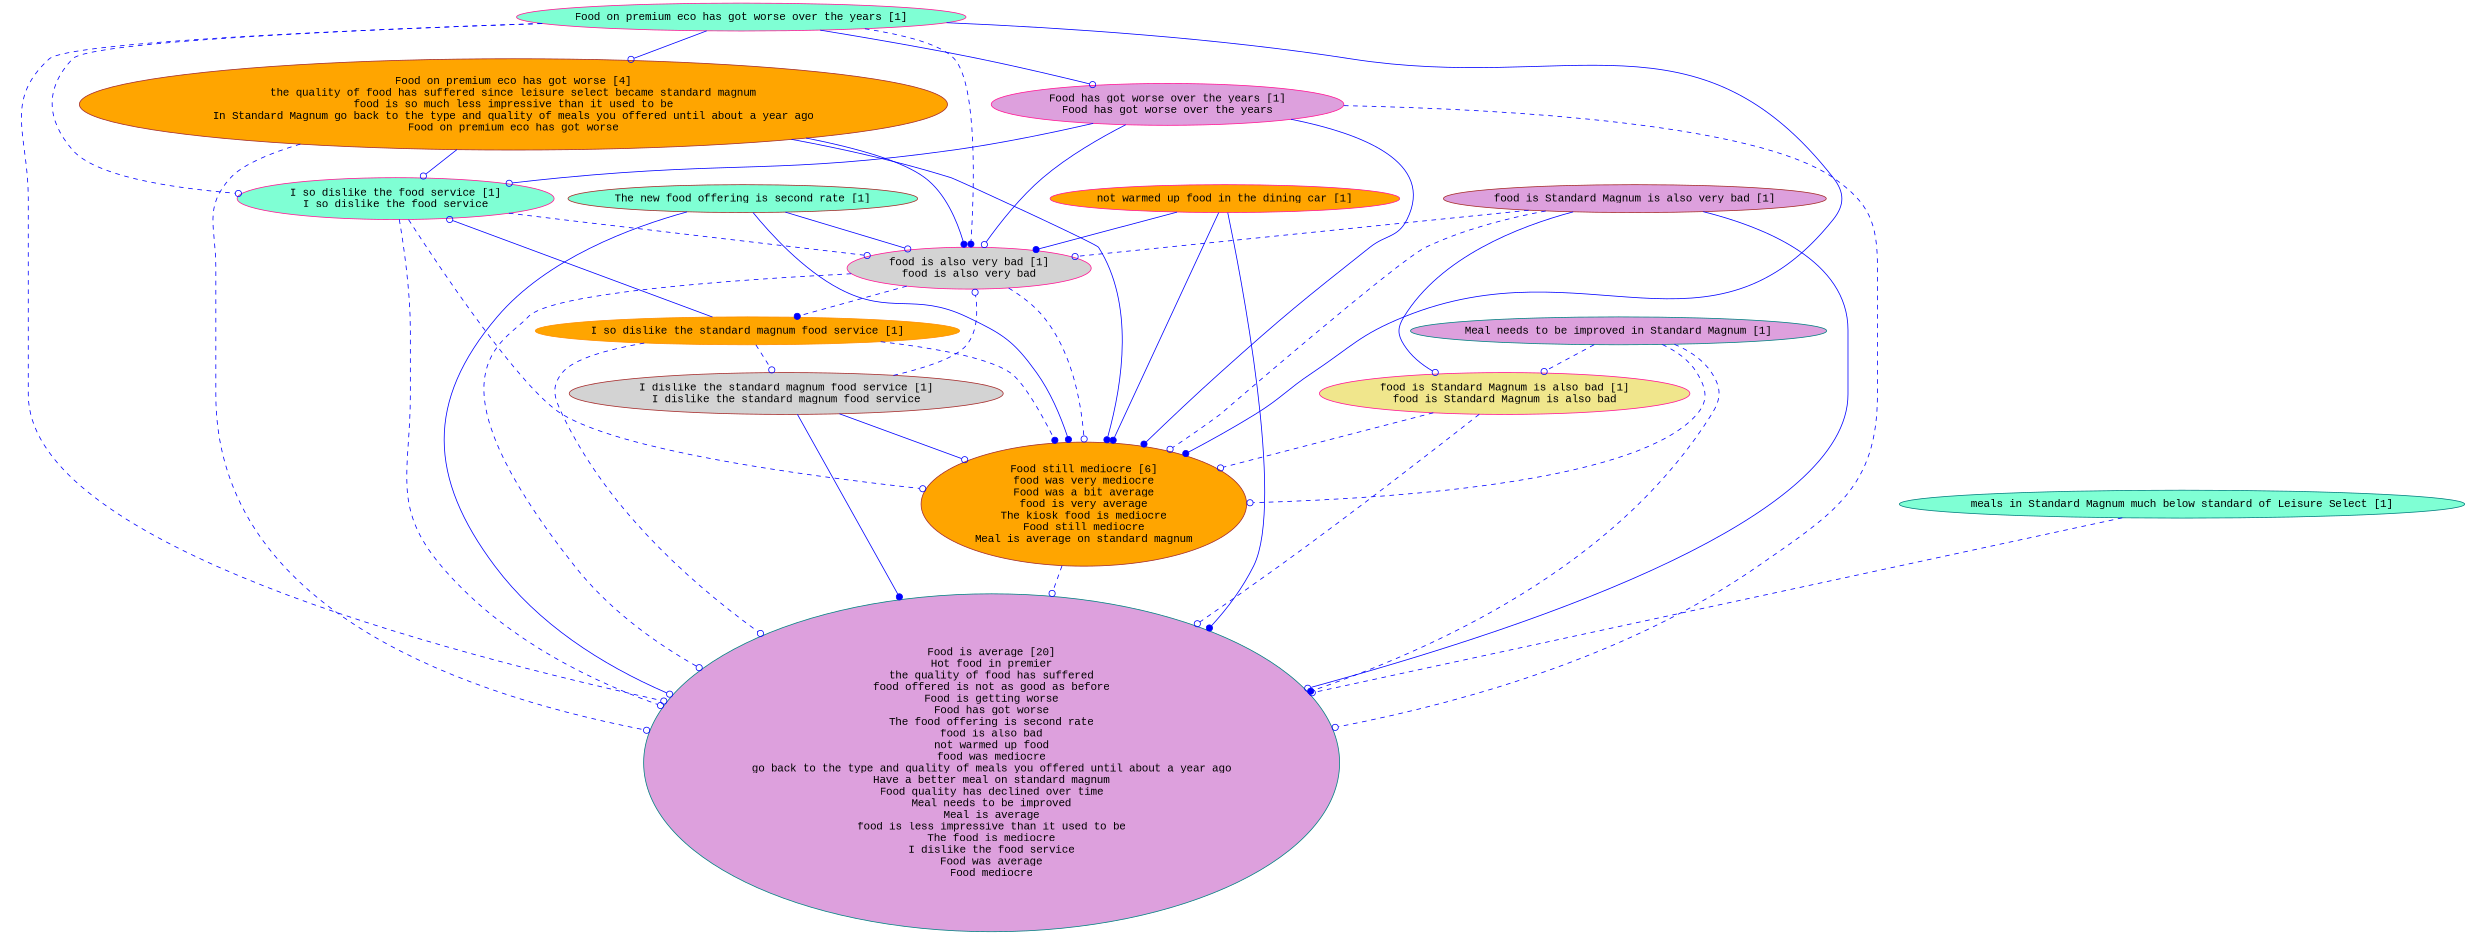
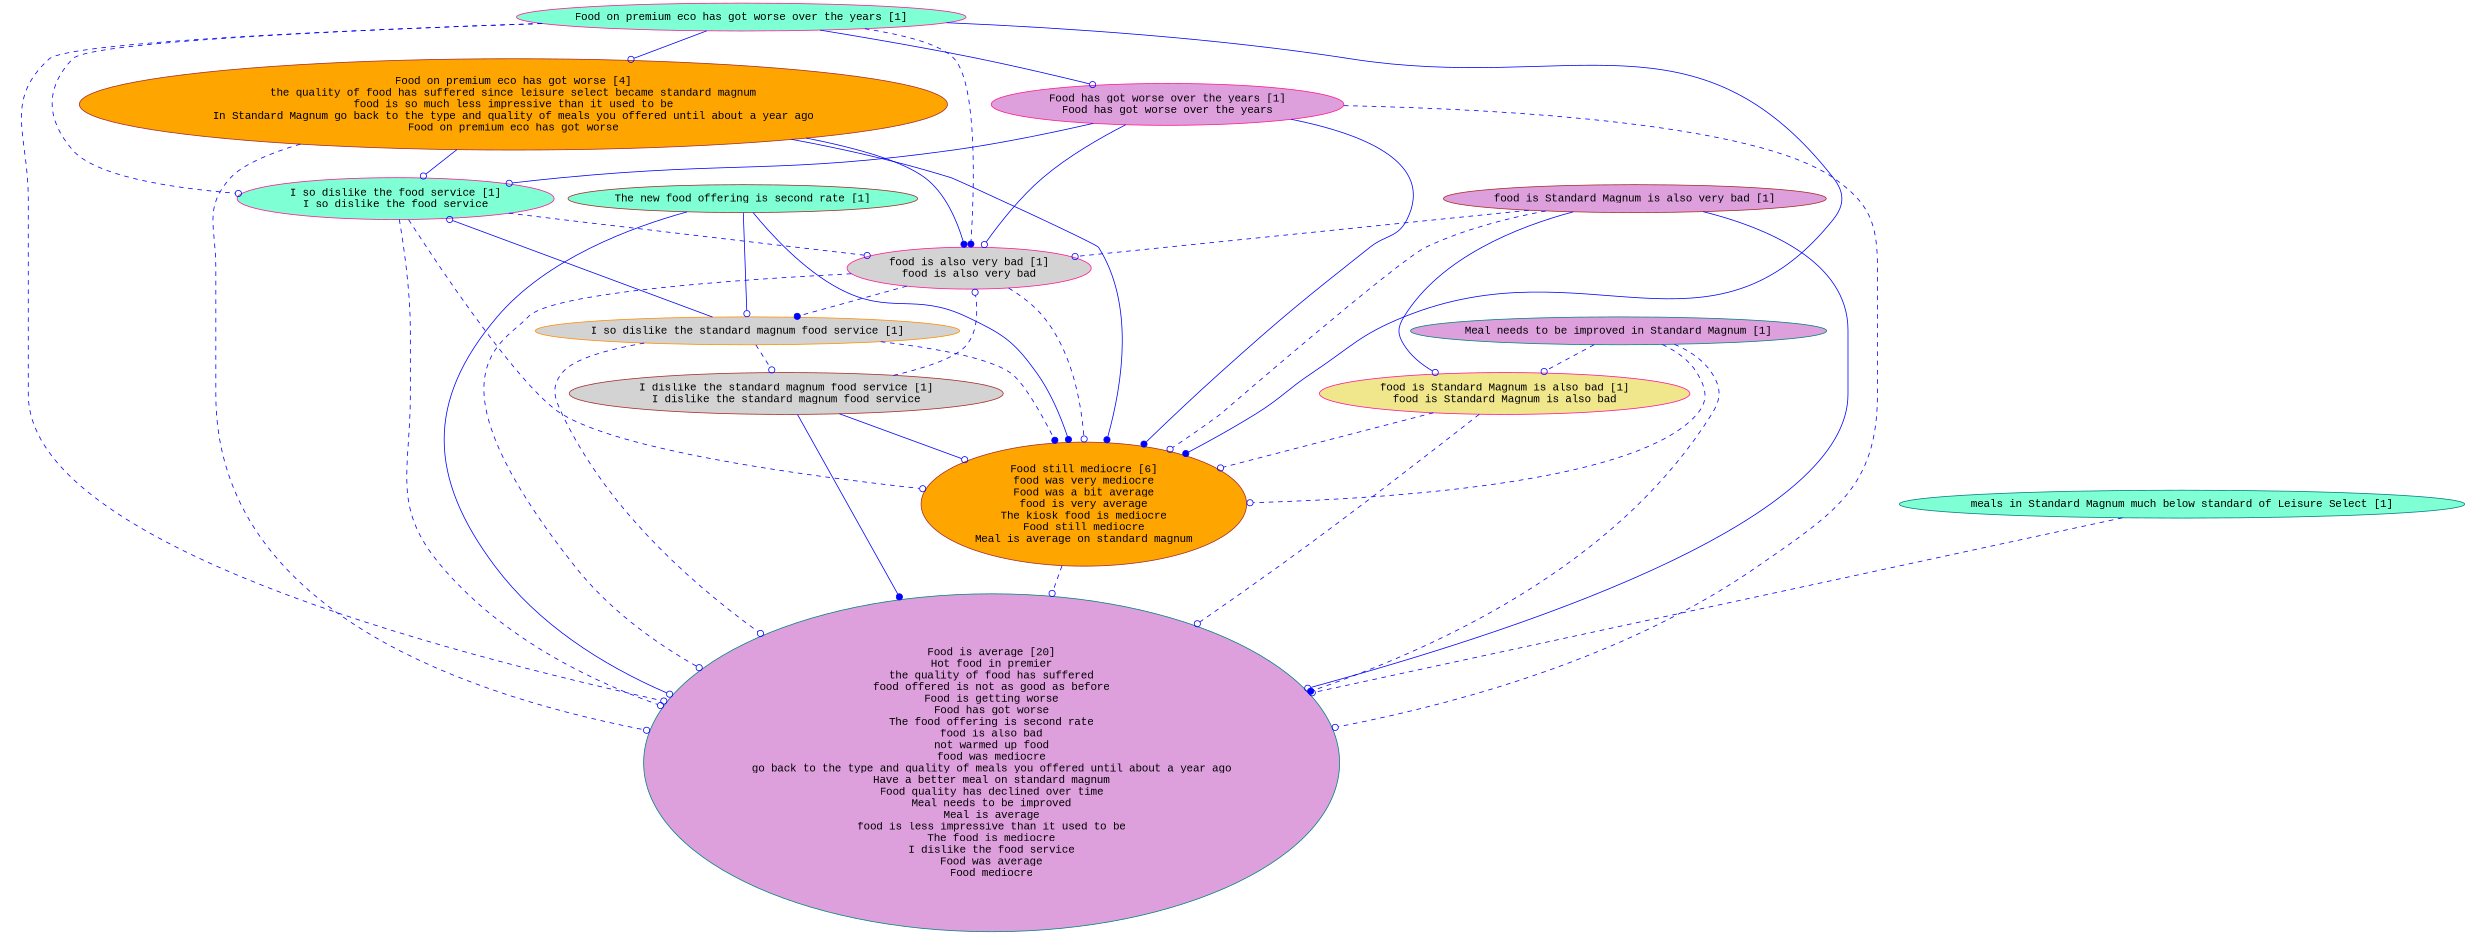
node "not warmed up food in the dining car [1]": removed
edge "The new food offering is second rate [1]" -> "food is also very bad [1] food is also very bad": now "The new food offering is second rate [1]" -> "I so dislike the standard magnum food service [1]"
node "I so dislike the standard magnum food service [1]": fillcolor orange -> lightgrey
